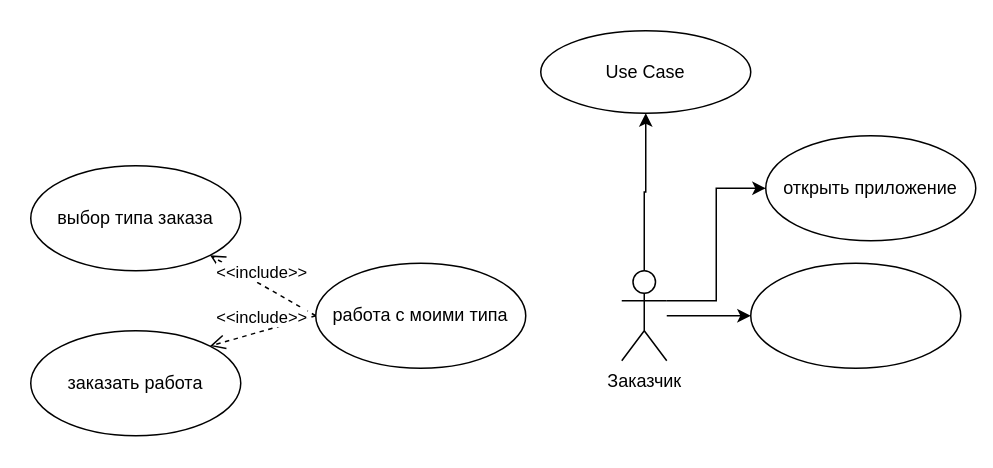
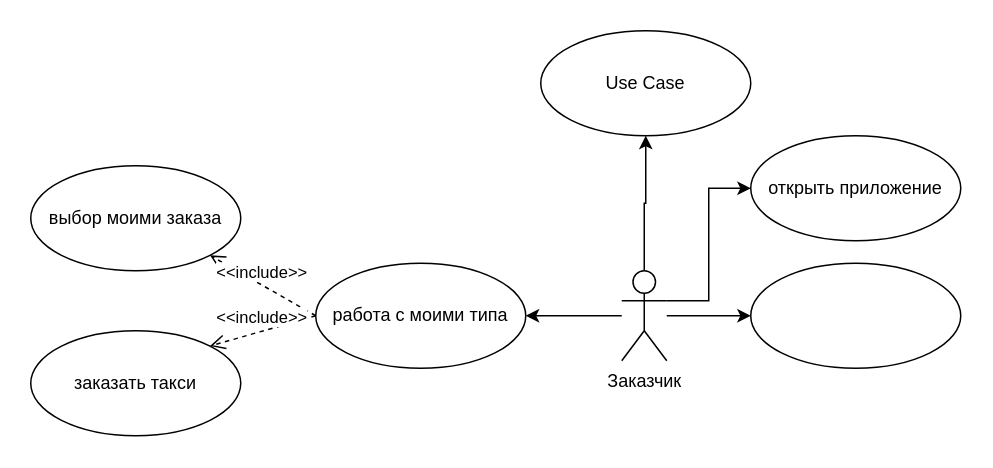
node "Use Case": size 210x83 -> 210x105
node "открыть приложение": moved (871, 188) -> (856, 188)
node "выбор типа заказа": label "выбор типа заказа" -> "выбор моими заказа"
edge "Заказчик" -> "работа с моими типа": added
node "заказать работа": label "заказать работа" -> "заказать такси"
